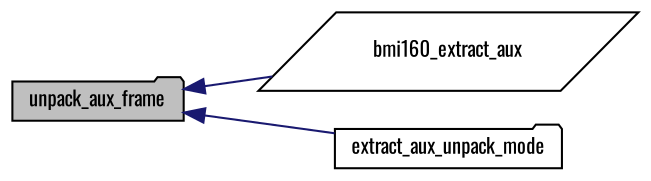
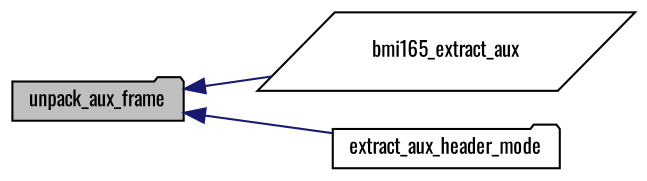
node "bmi160_extract_aux": label "bmi160_extract_aux" -> "bmi165_extract_aux"
node "extract_aux_unpack_mode": label "extract_aux_unpack_mode" -> "extract_aux_header_mode"
